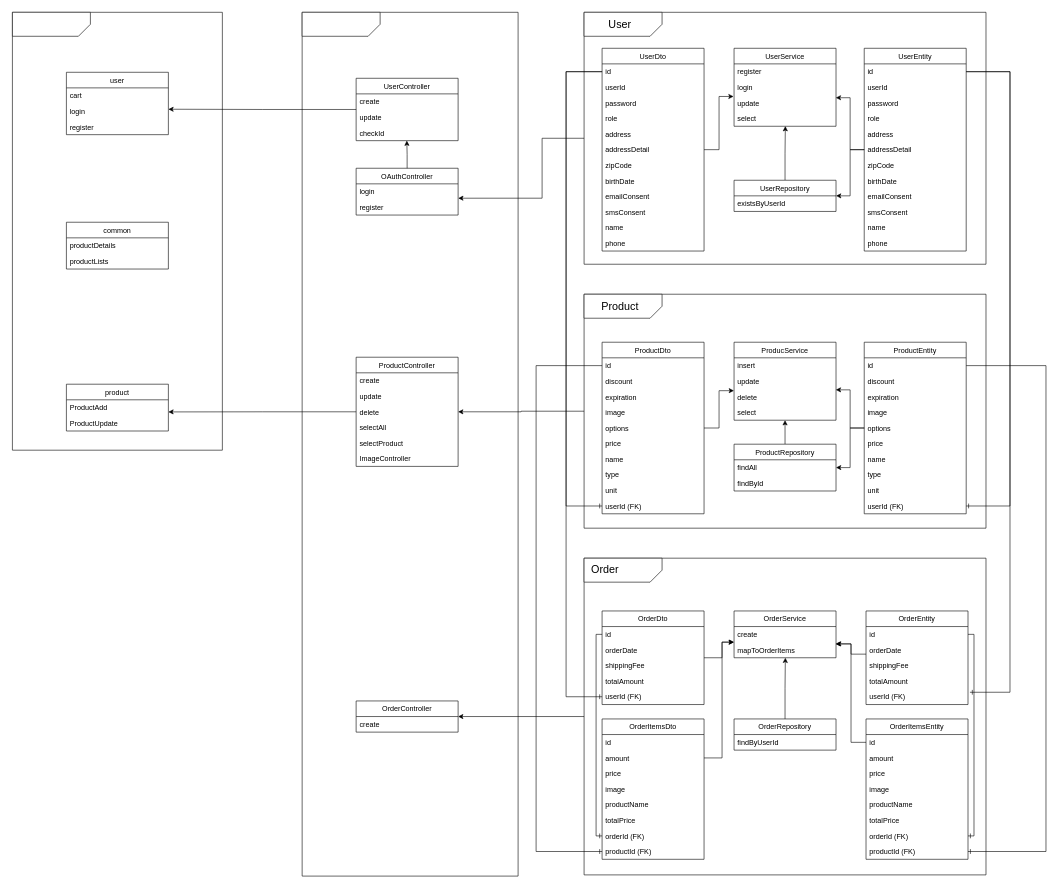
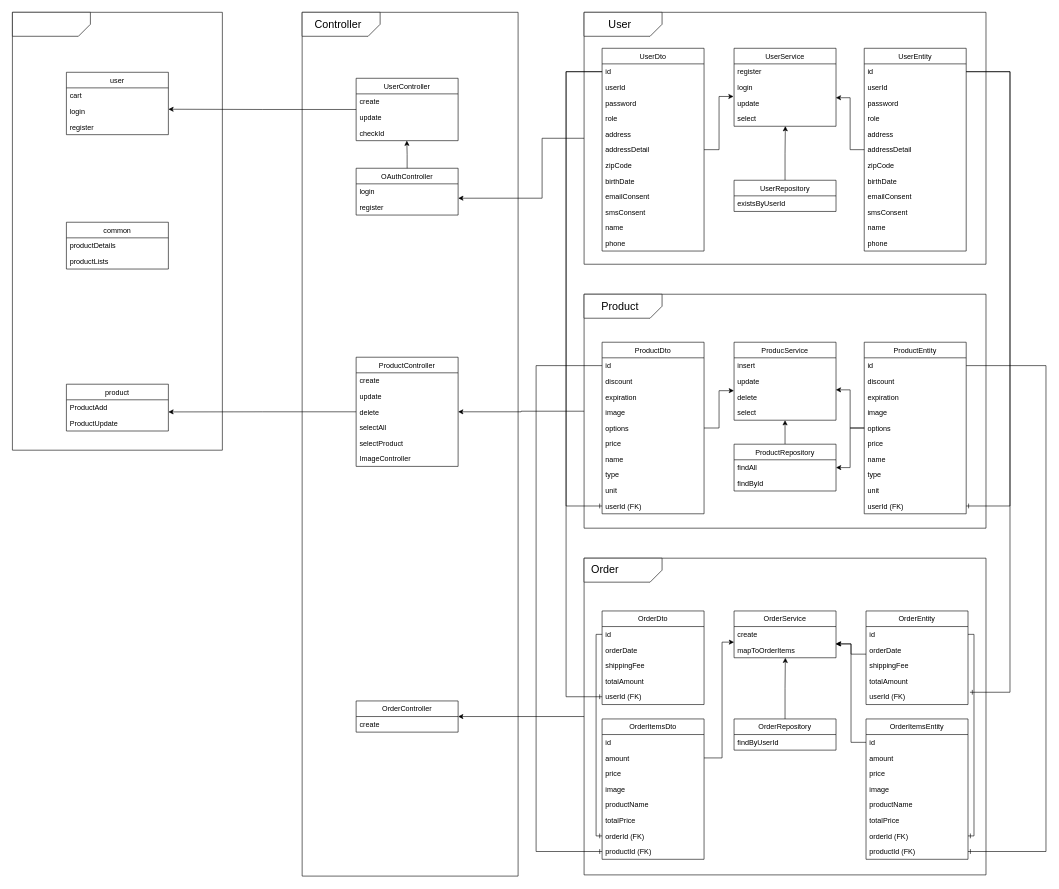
node "Controller": added
edge "UserEntity" -> "UserRepository": removed
edge "OrderDto" -> "mapToOrderItems": removed
